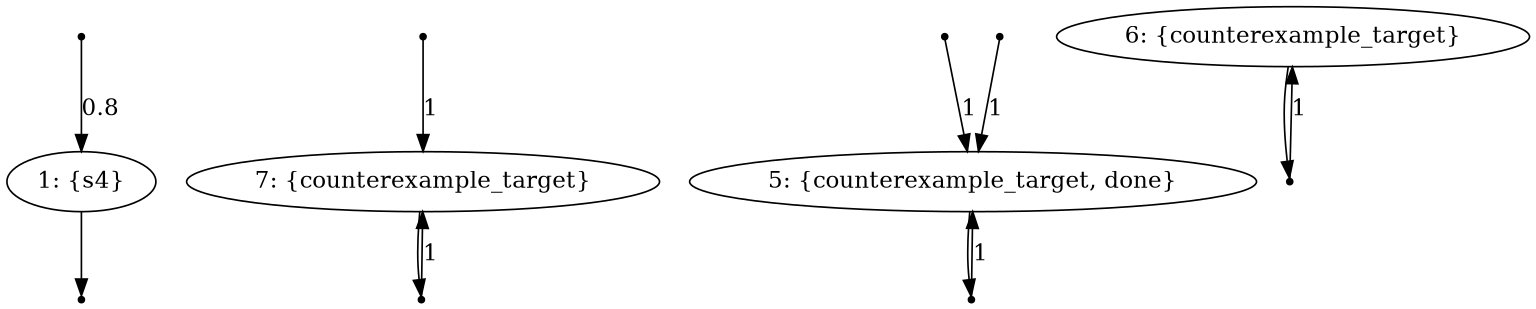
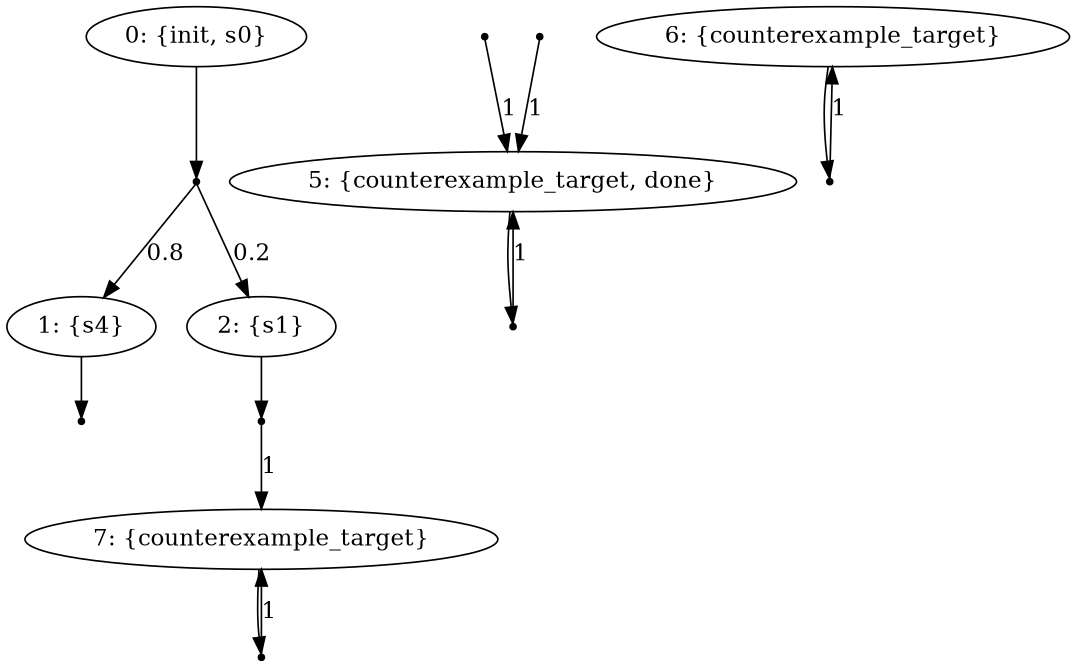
node "0: {init, s0}": added
node "2: {s1}": added
